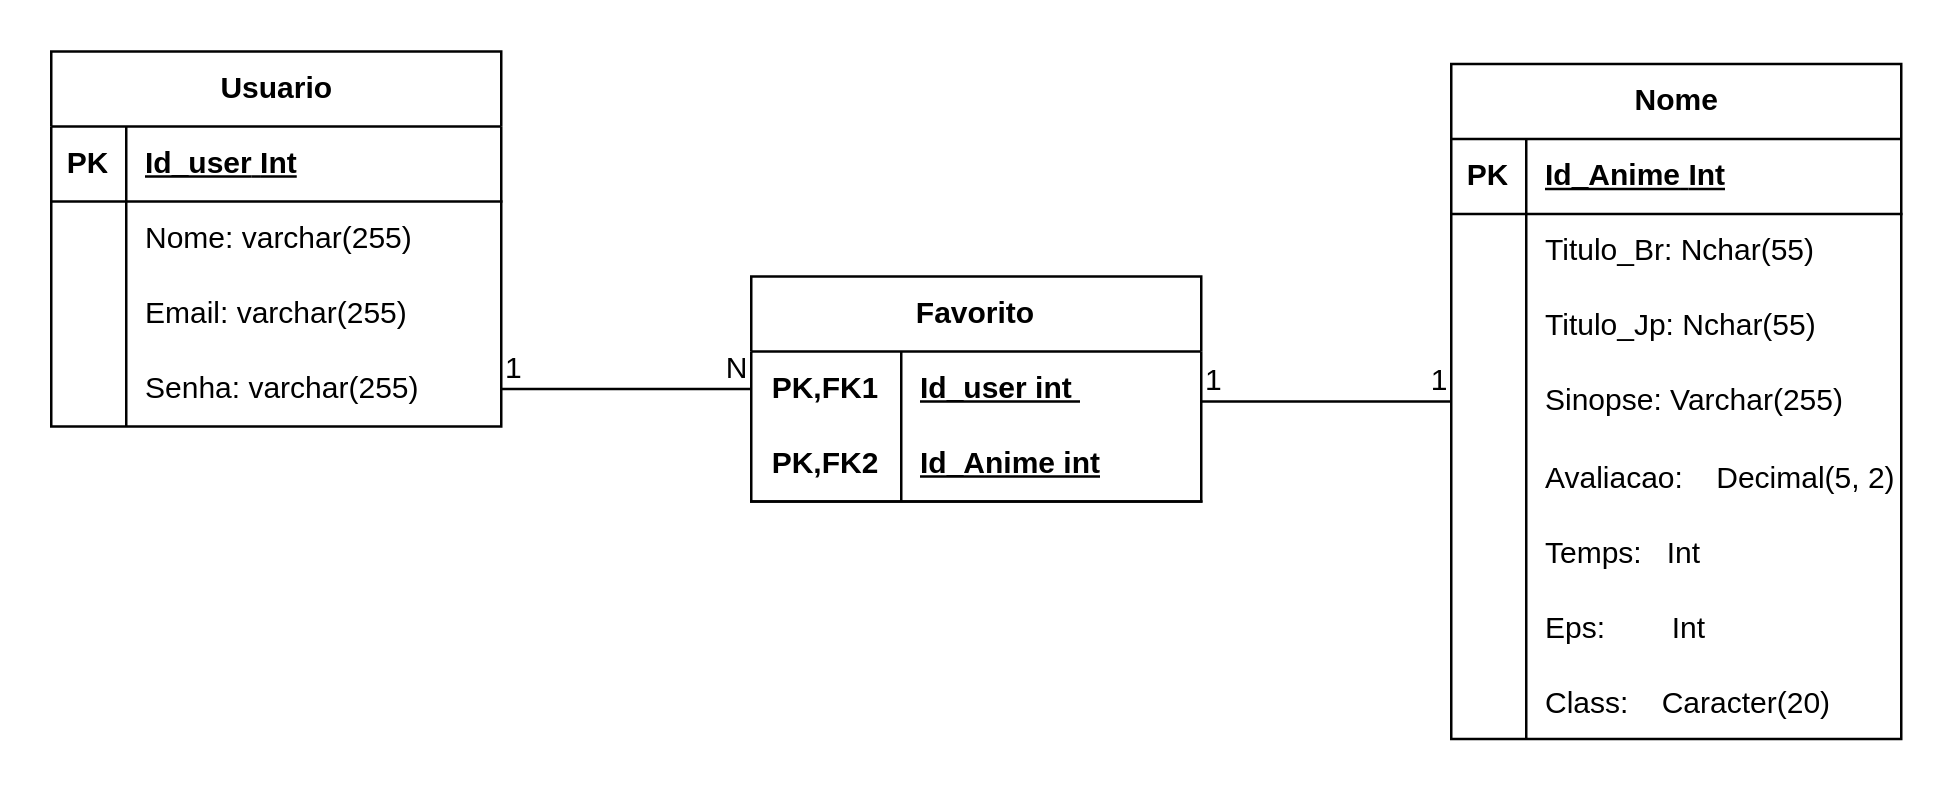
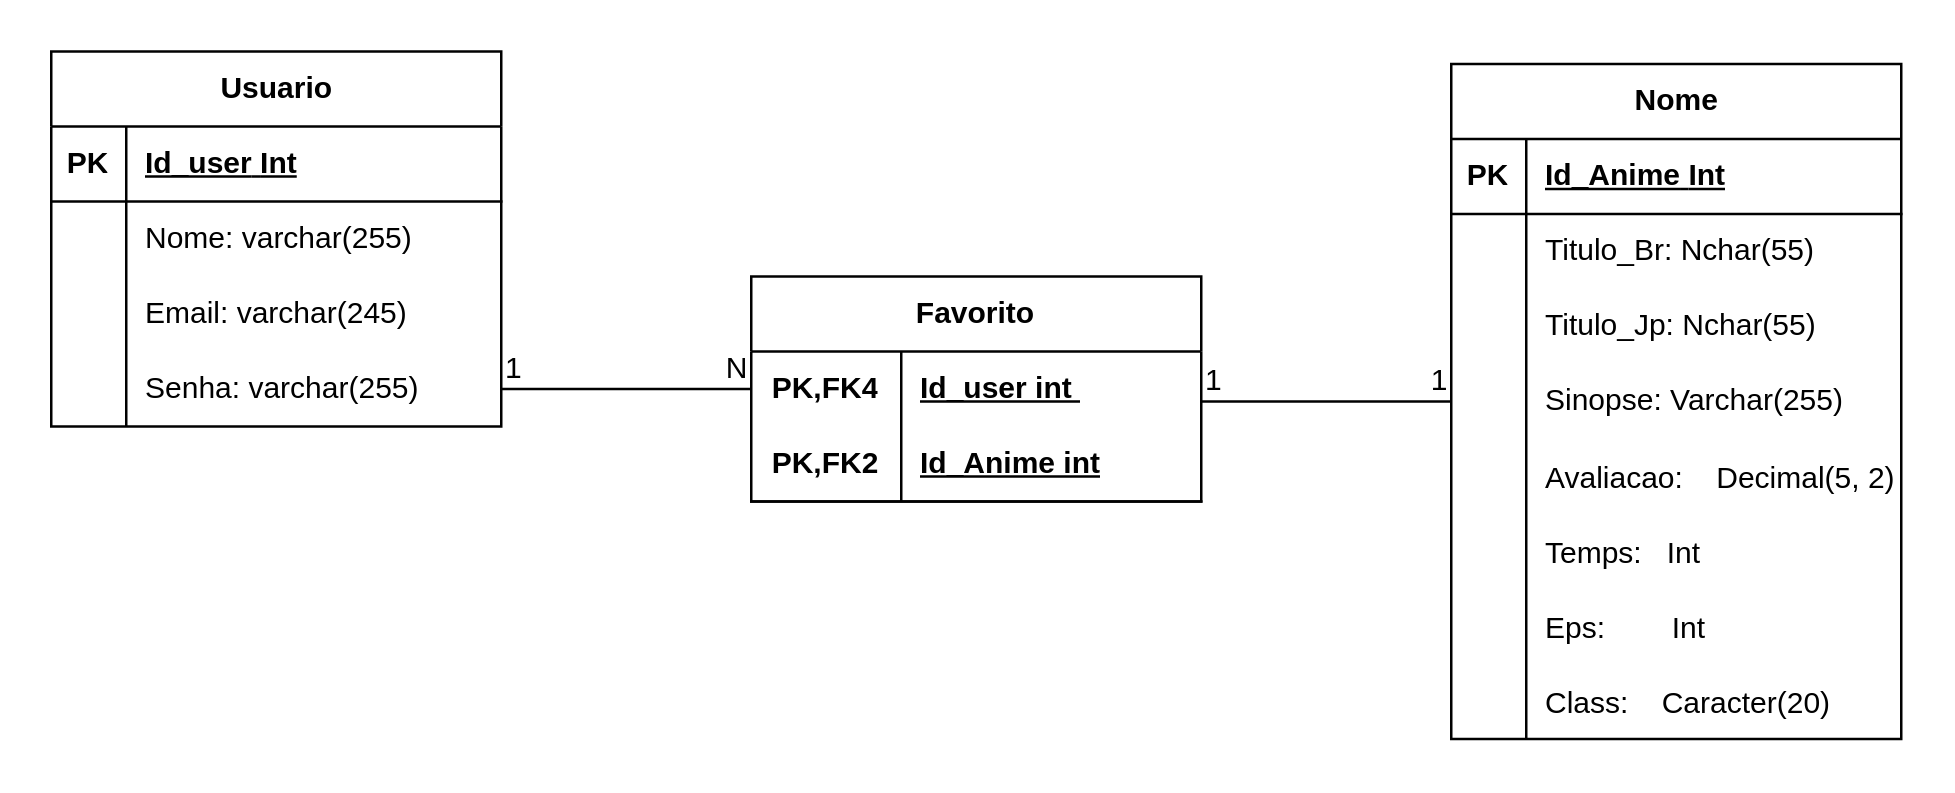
node "Email: varchar(255)": label "Email: varchar(255)" -> "Email: varchar(245)"
node "PK,FK1": label "PK,FK1" -> "PK,FK4"
